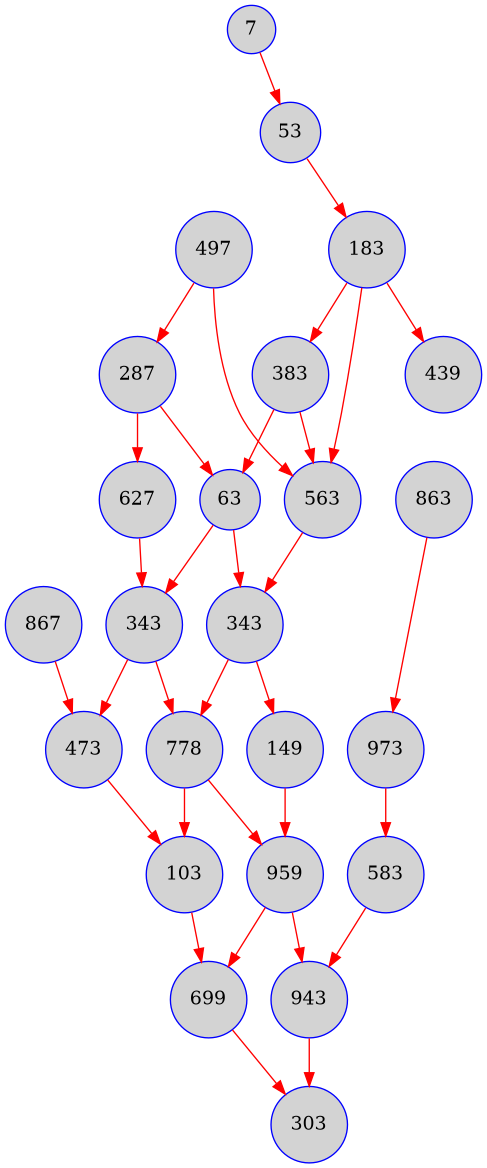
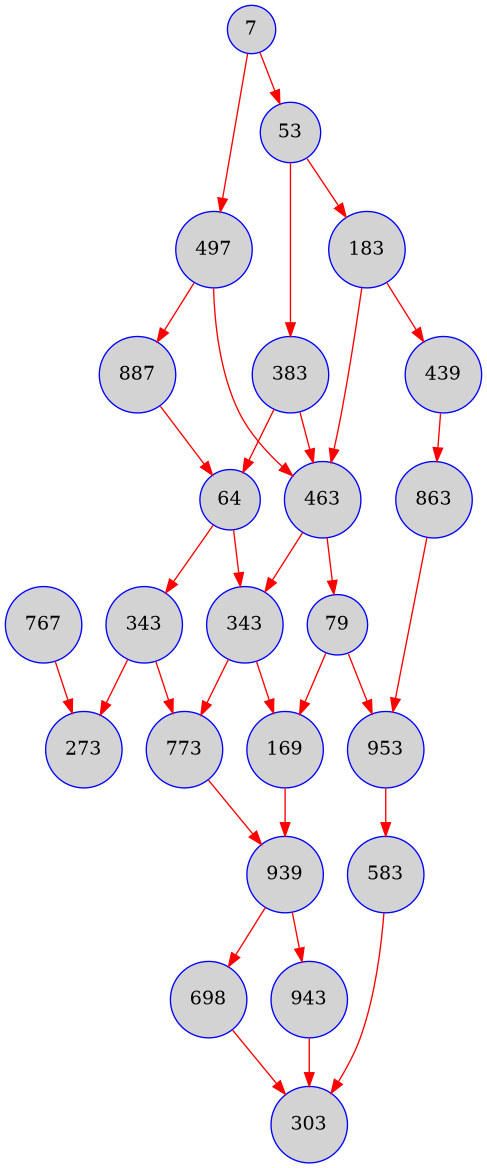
edge "7" -> "497": added
edge "183" -> "383": now "53" -> "383"
node "287": label "287" -> "887"
edge "439" -> "863": added
node "627": removed
node "63": label "63" -> "64"
node "563": label "563" -> "463"
node "867": label "867" -> "767"
node "79": added
node "473": label "473" -> "273"
node "778": label "778" -> "773"
node "149": label "149" -> "169"
node "973": label "973" -> "953"
node "103": removed
node "959": label "959" -> "939"
edge "583" -> "943": now "583" -> "303"
node "699": label "699" -> "698"
